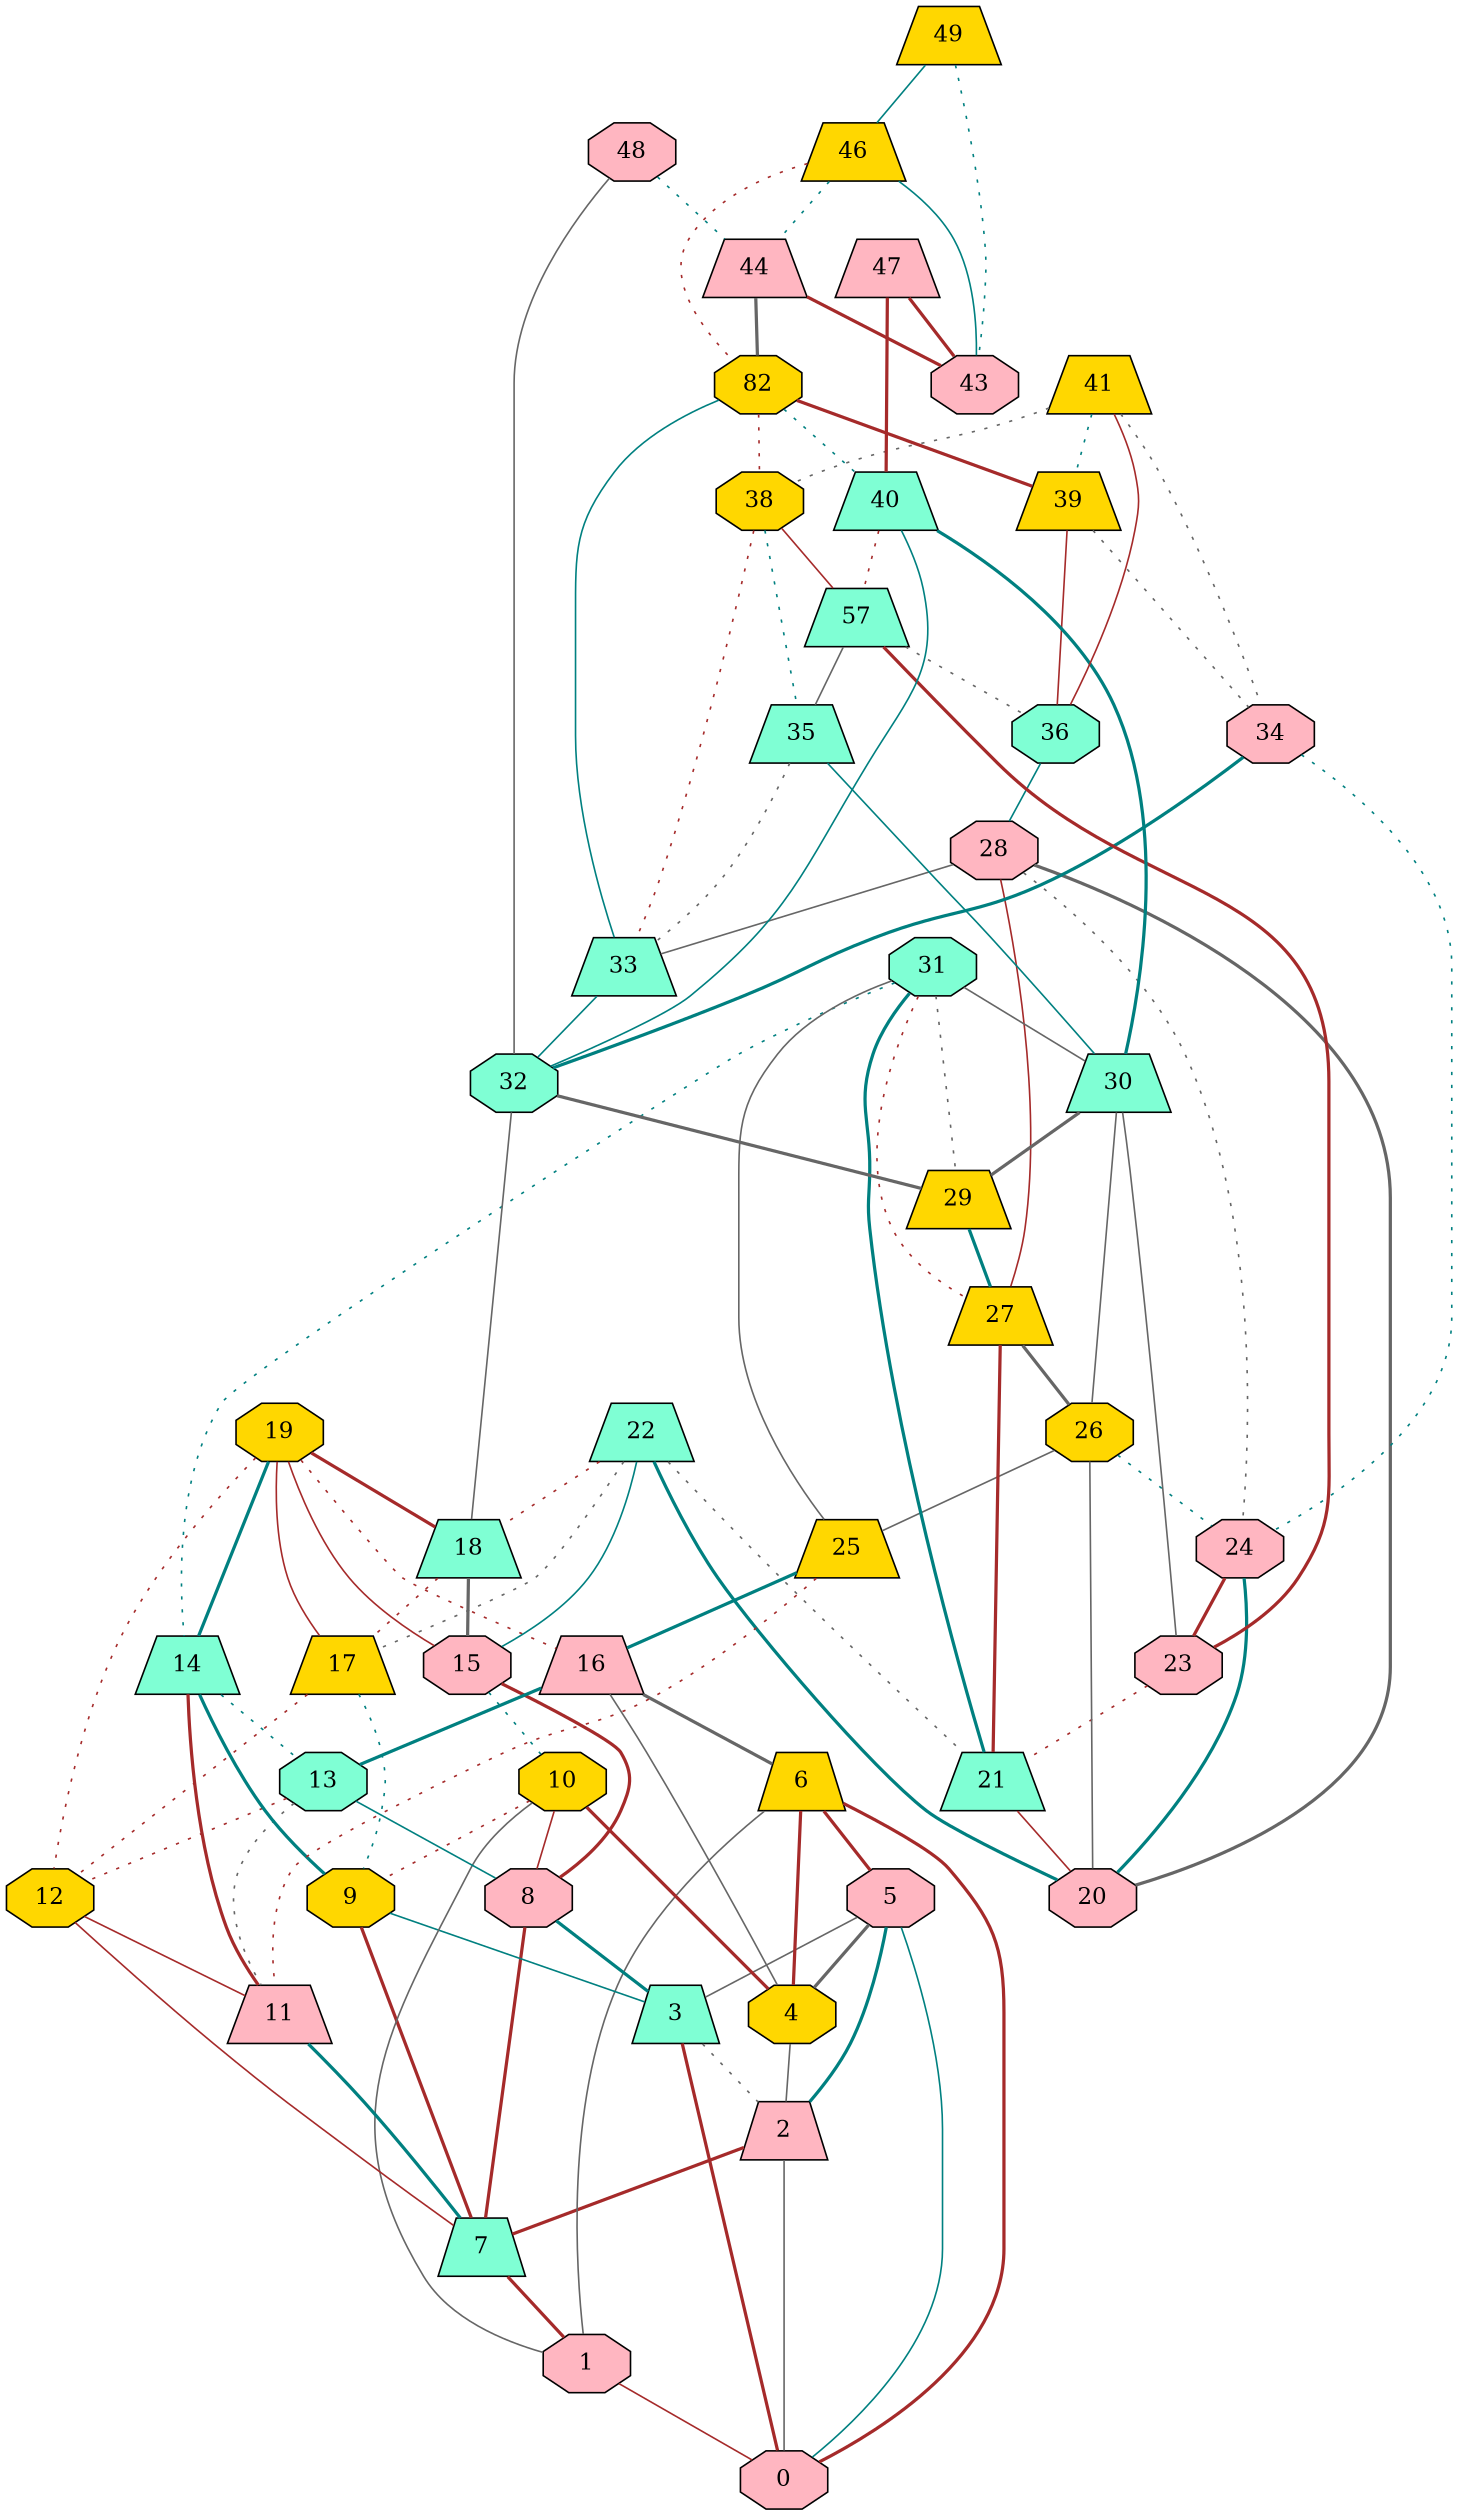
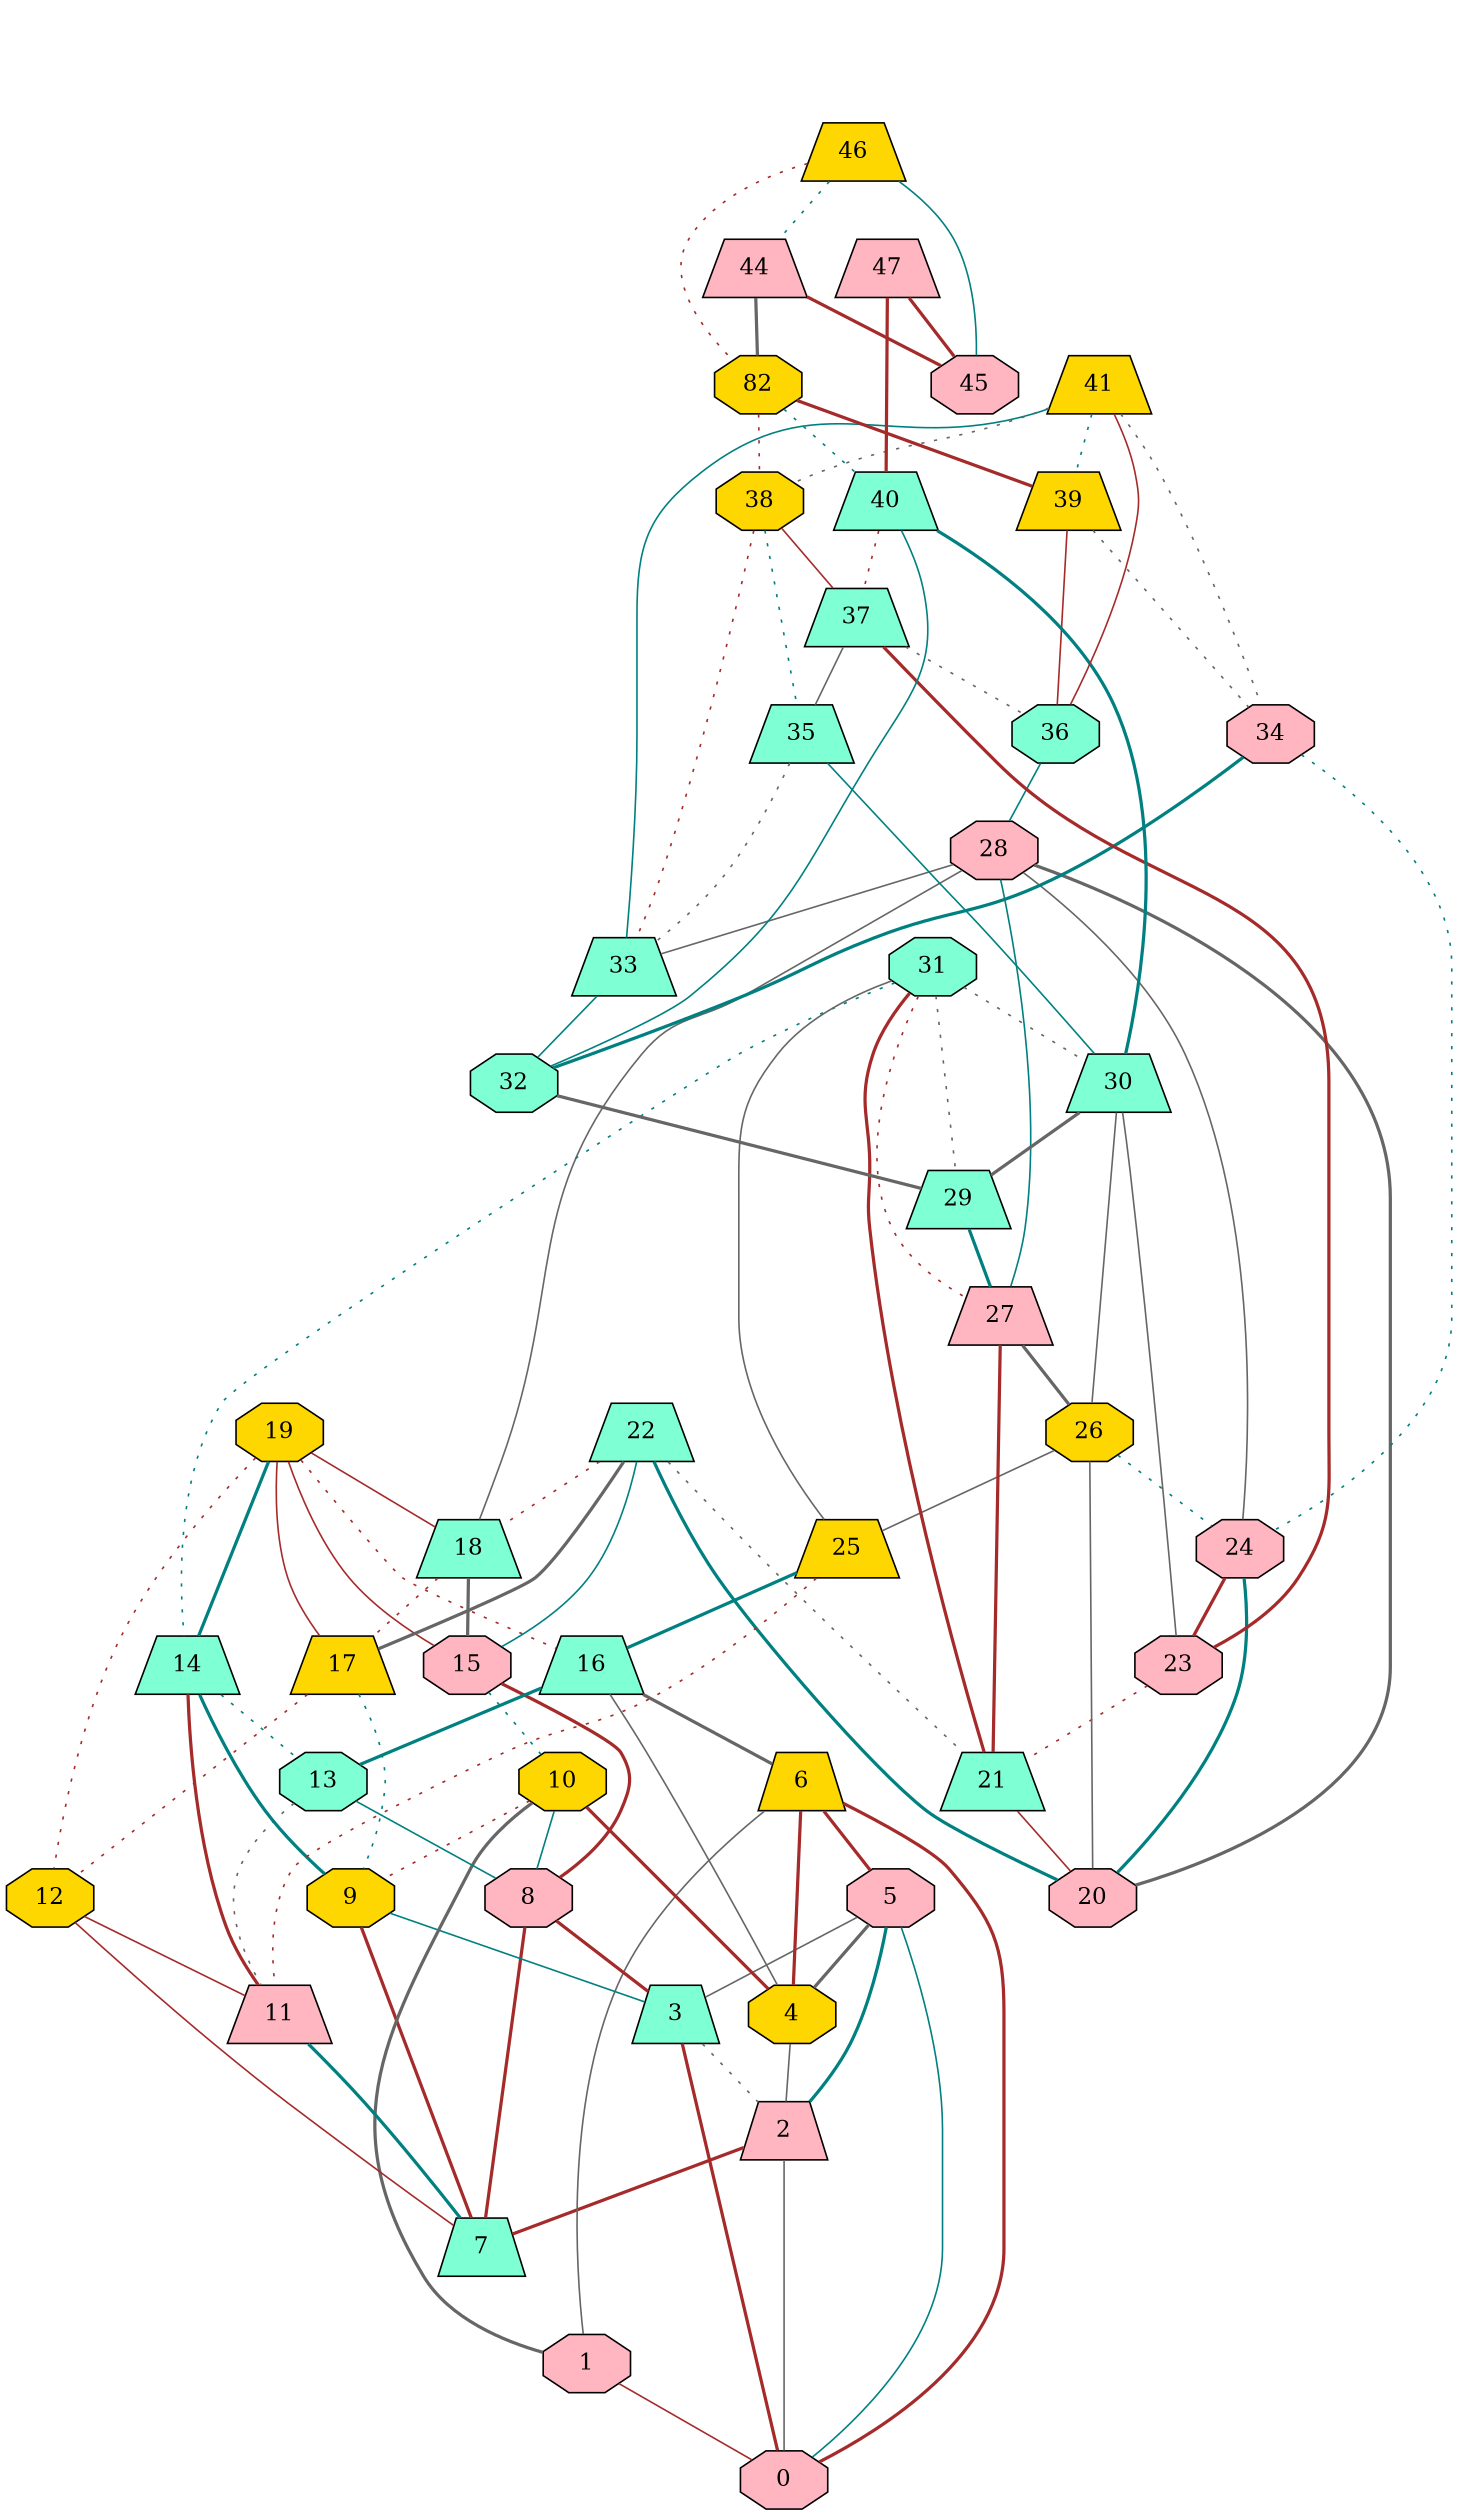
node "49": removed
node "48": removed
node "43": label "43" -> "45"
node "57": label "57" -> "37"
edge "82" -- "33": now "41" -- "33"
edge "31" -- "30": style solid -> dotted
edge "28" -- "27": color brown -> teal
edge "28" -- "24": style dotted -> solid
node "29": fillcolor gold -> aquamarine
edge "32" -- "18": now "28" -- "18"
node "27": fillcolor gold -> lightpink
edge "31" -- "21": color teal -> brown
edge "19" -- "18": style bold -> solid
edge "22" -- "17": style dotted -> bold
node "16": fillcolor lightpink -> aquamarine
edge "13" -- "12": removed
edge "10" -- "8": color brown -> teal
edge "8" -- "3": color teal -> brown
edge "10" -- "1": style solid -> bold
edge "7" -- "1": removed
